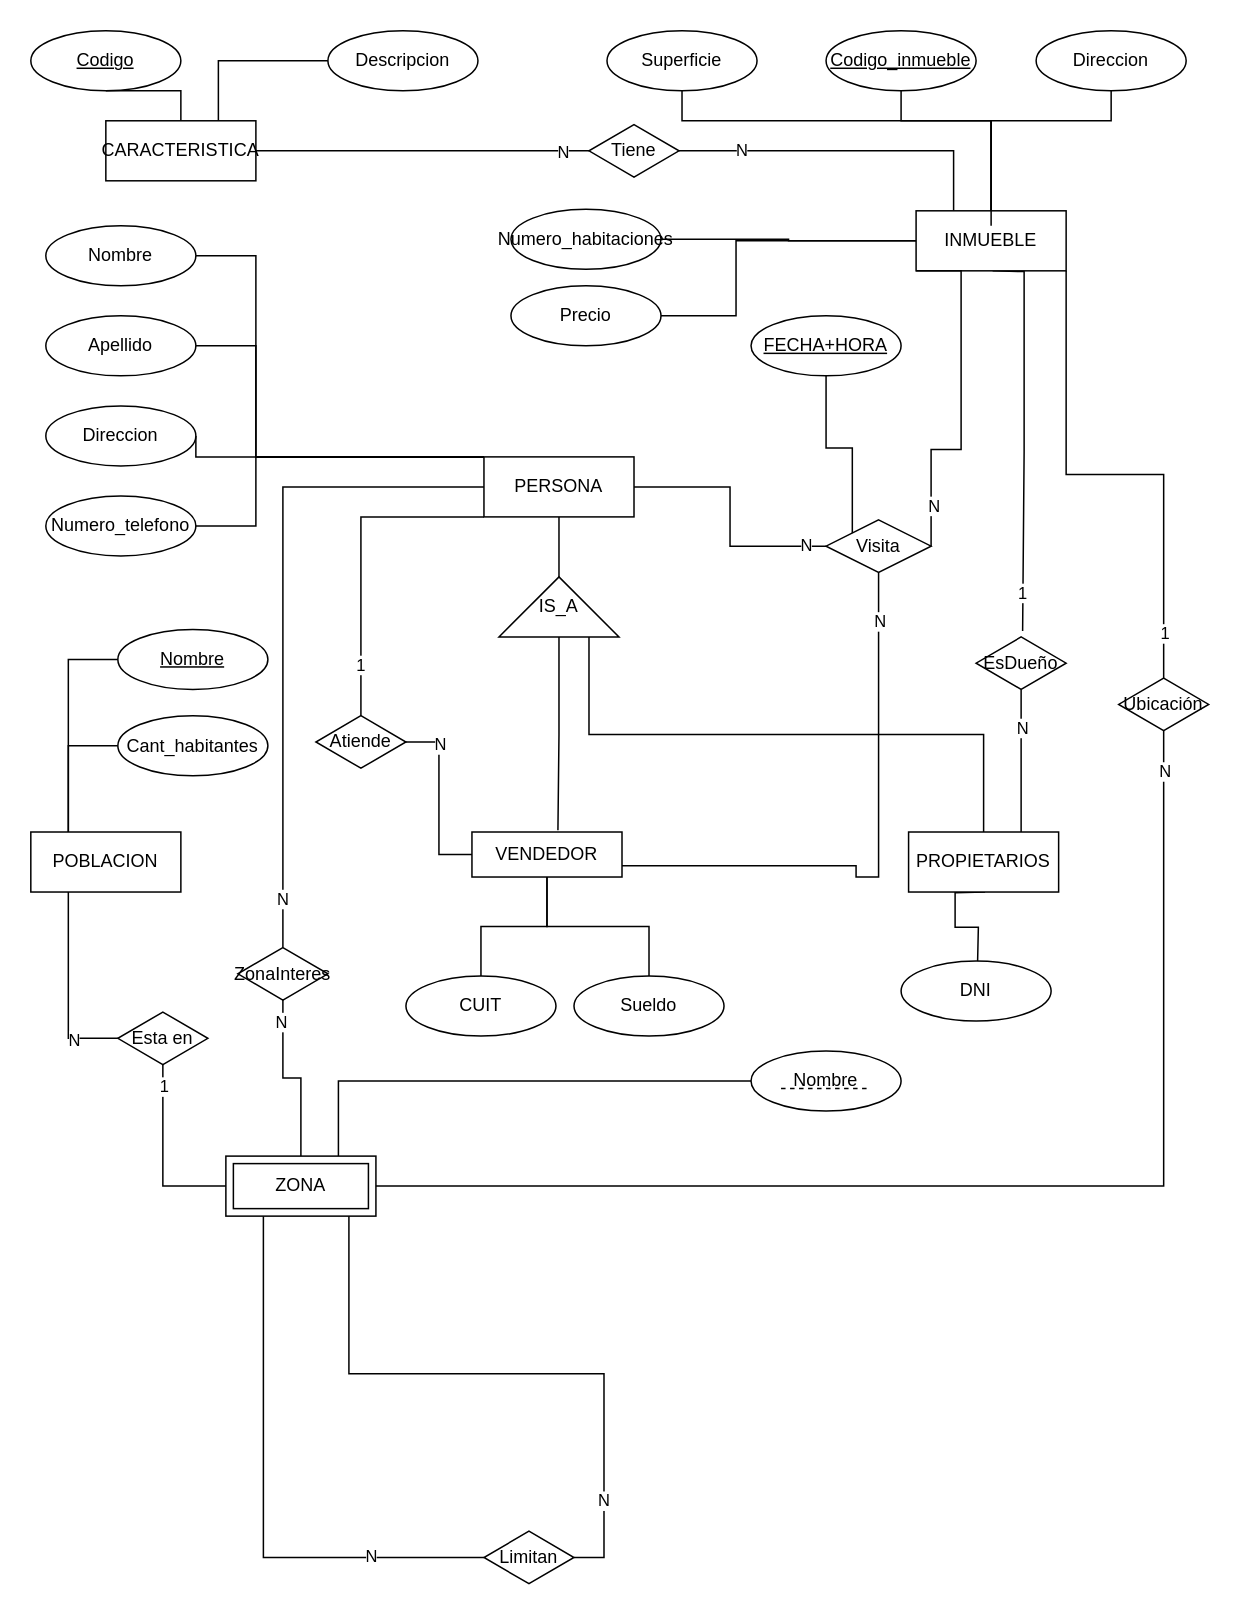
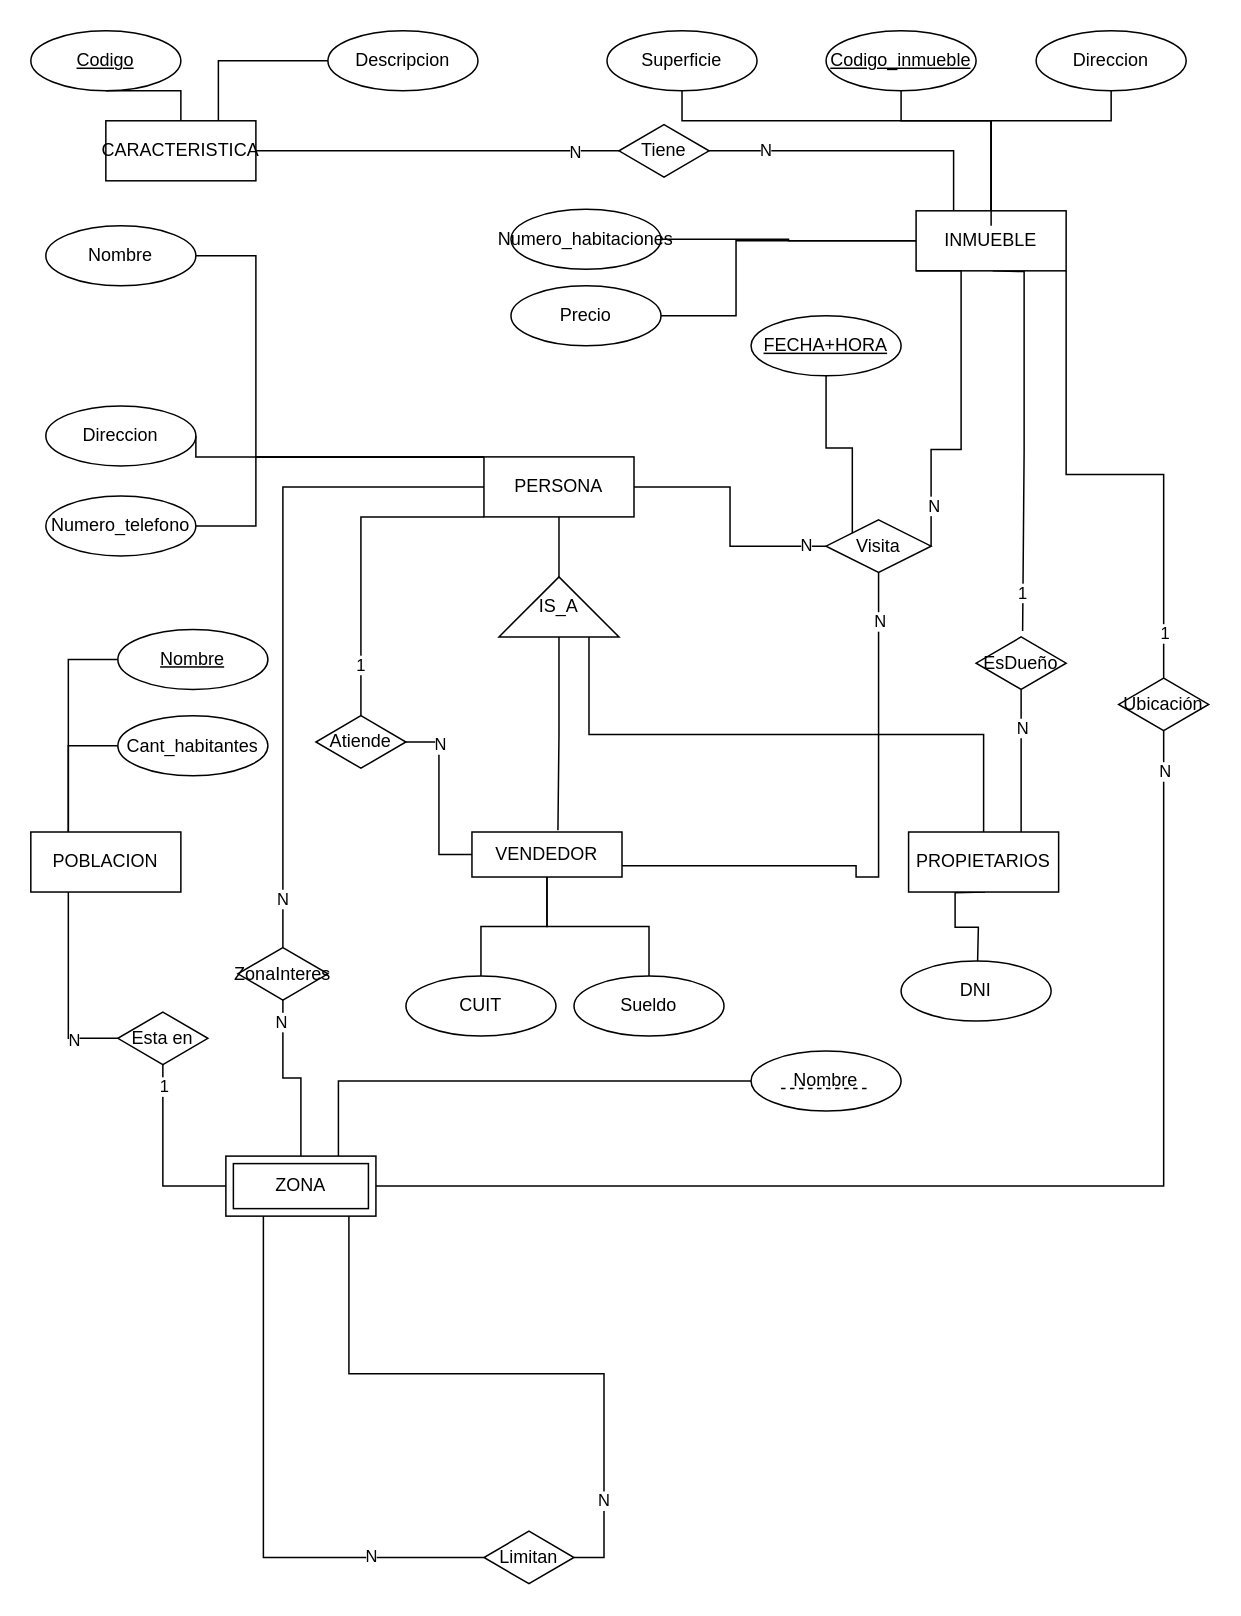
node "Tiene": moved (634, 151) -> (664, 151)
node "Apellido": removed
edge "Apellido" -- "PERSONA": removed
